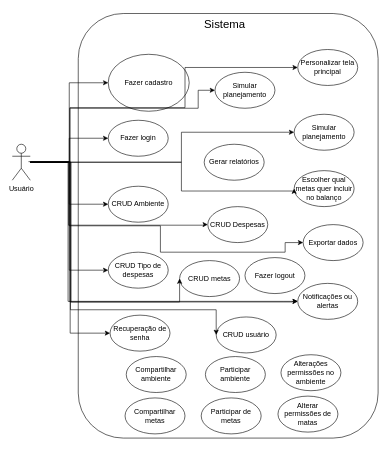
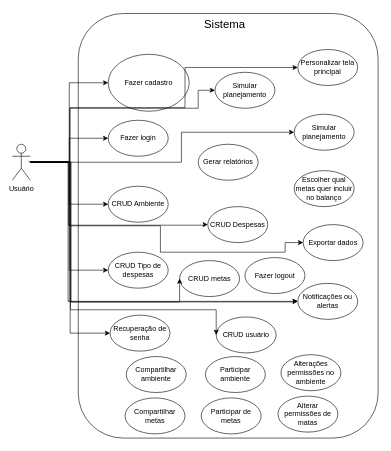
node "Gerar relatórios": moved (234, 162) -> (228, 162)
edge "Usuário" -> "Escolher qual metas quer incluir no balanço": removed
